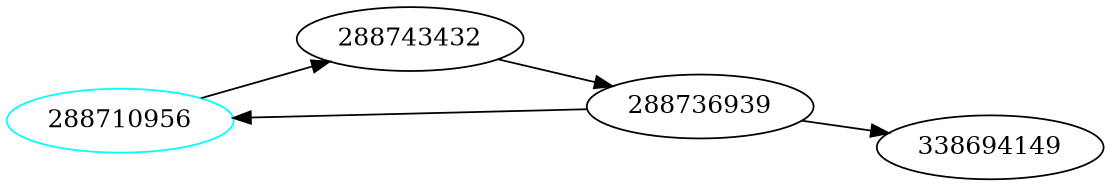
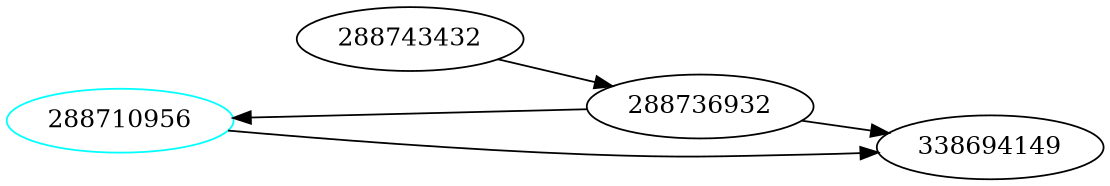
edge "288710956" -> "288743432": now "288710956" -> "338694149"
node "288736939": label "288736939" -> "288736932"
